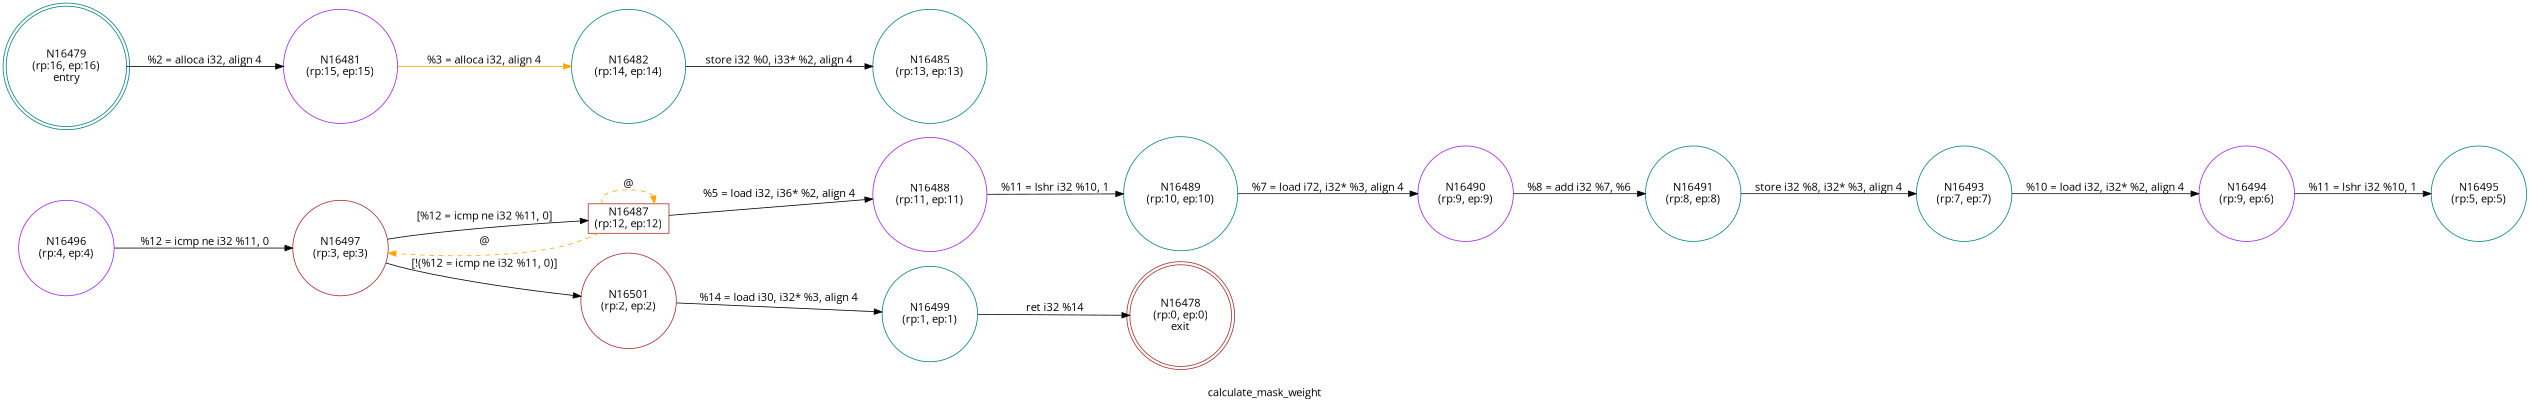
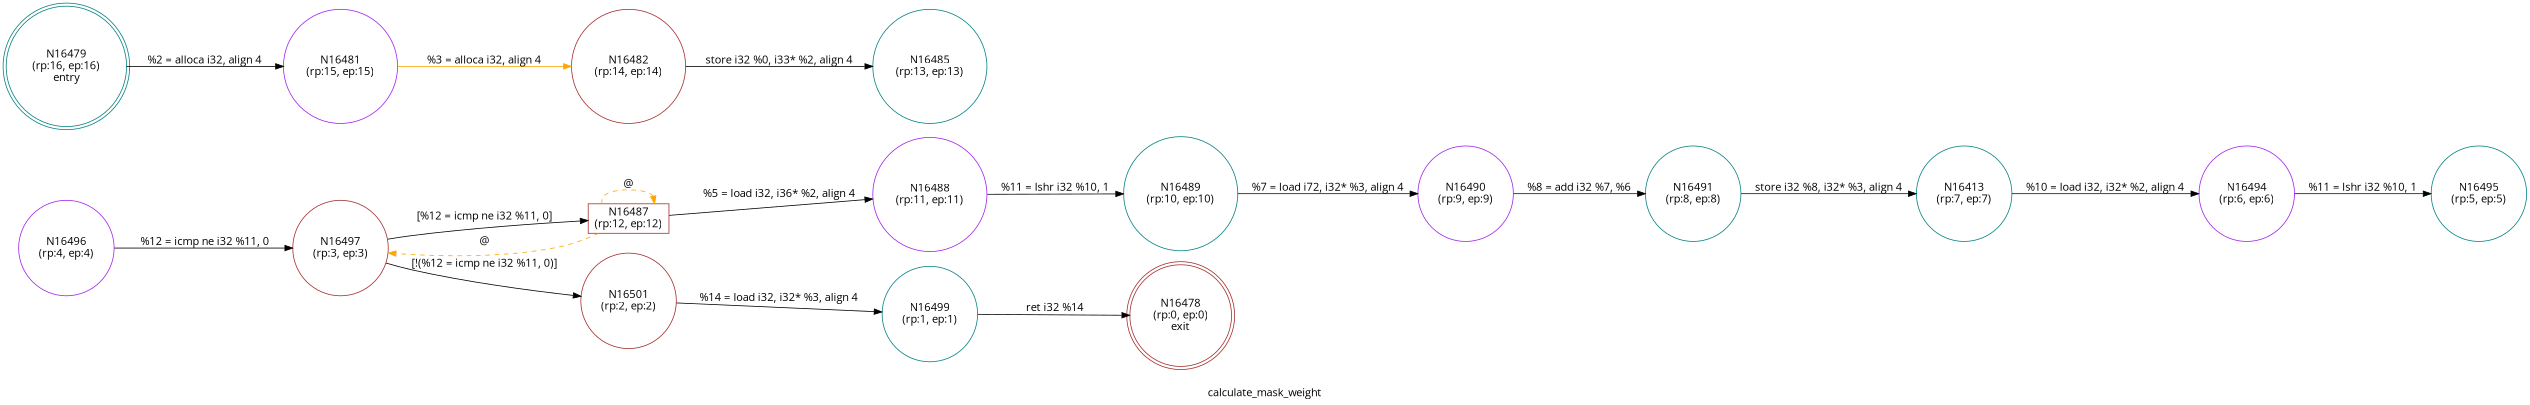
node "N16482 (rp:14, ep:14)": color teal -> brown
node "N16493 (rp:7, ep:7)": label "N16493 (rp:7, ep:7)" -> "N16413 (rp:7, ep:7)"
node "N16494 (rp:9, ep:6)": label "N16494 (rp:9, ep:6)" -> "N16494 (rp:6, ep:6)"
edge "N16501 (rp:2, ep:2)" -> "N16499 (rp:1, ep:1)": label "%14 = load i30, i32* %3, align 4" -> "%14 = load i32, i32* %3, align 4"
